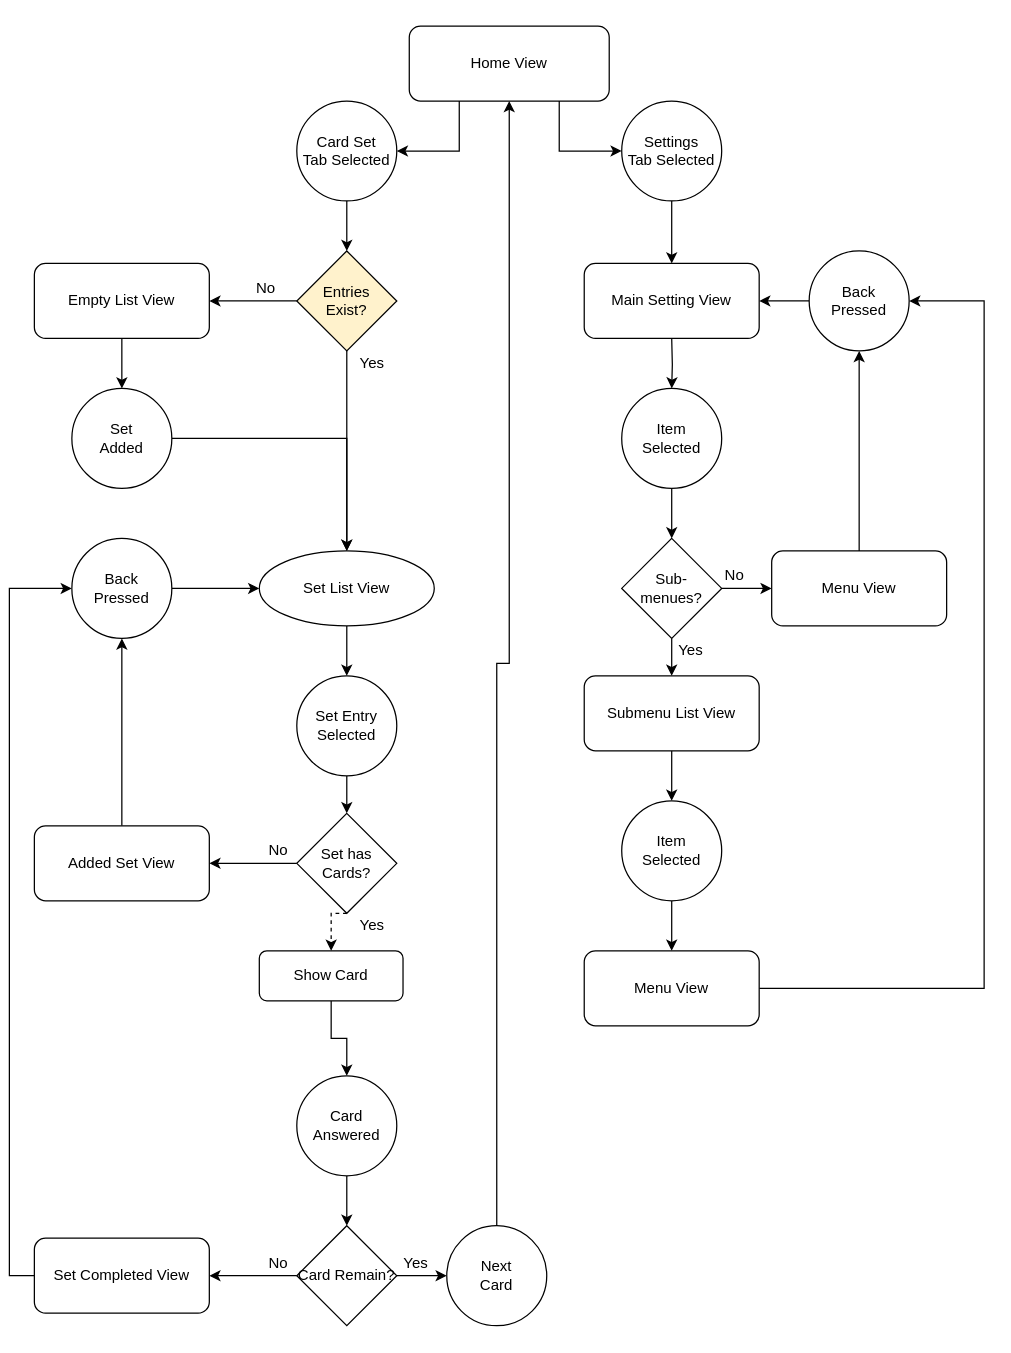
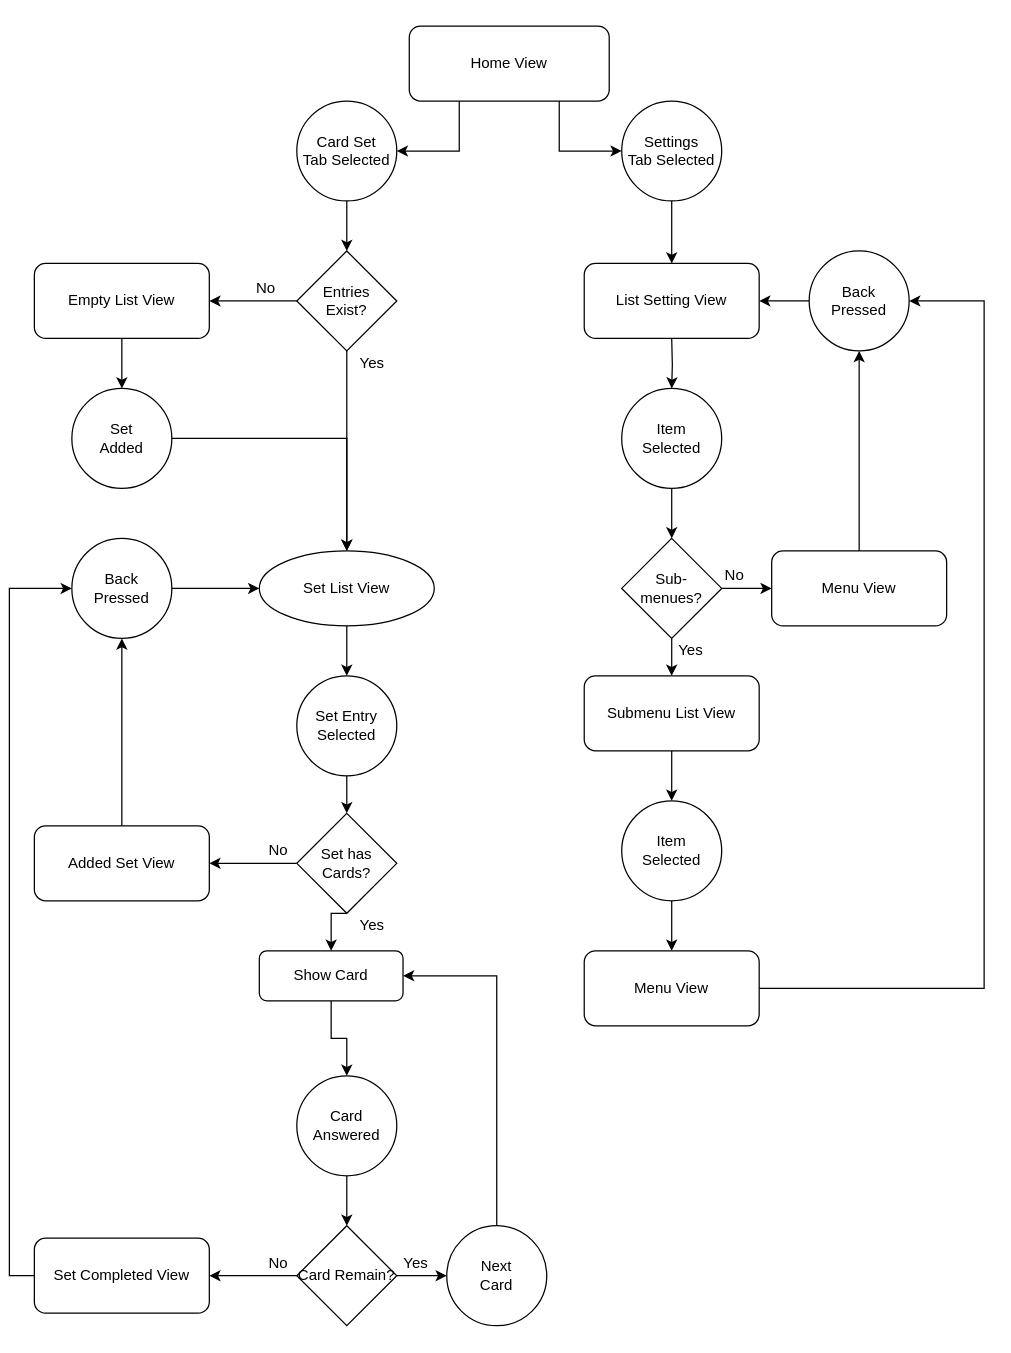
node "Entries Exist?": fillcolor #fff2cc -> #ffffff
node "Main Setting View": label "Main Setting View" -> "List Setting View"
edge "Next Card" -> "Home View": now "Next Card" -> "Show Card"
edge "Set has Cards?" -> "Show Card": style dashed -> solid
